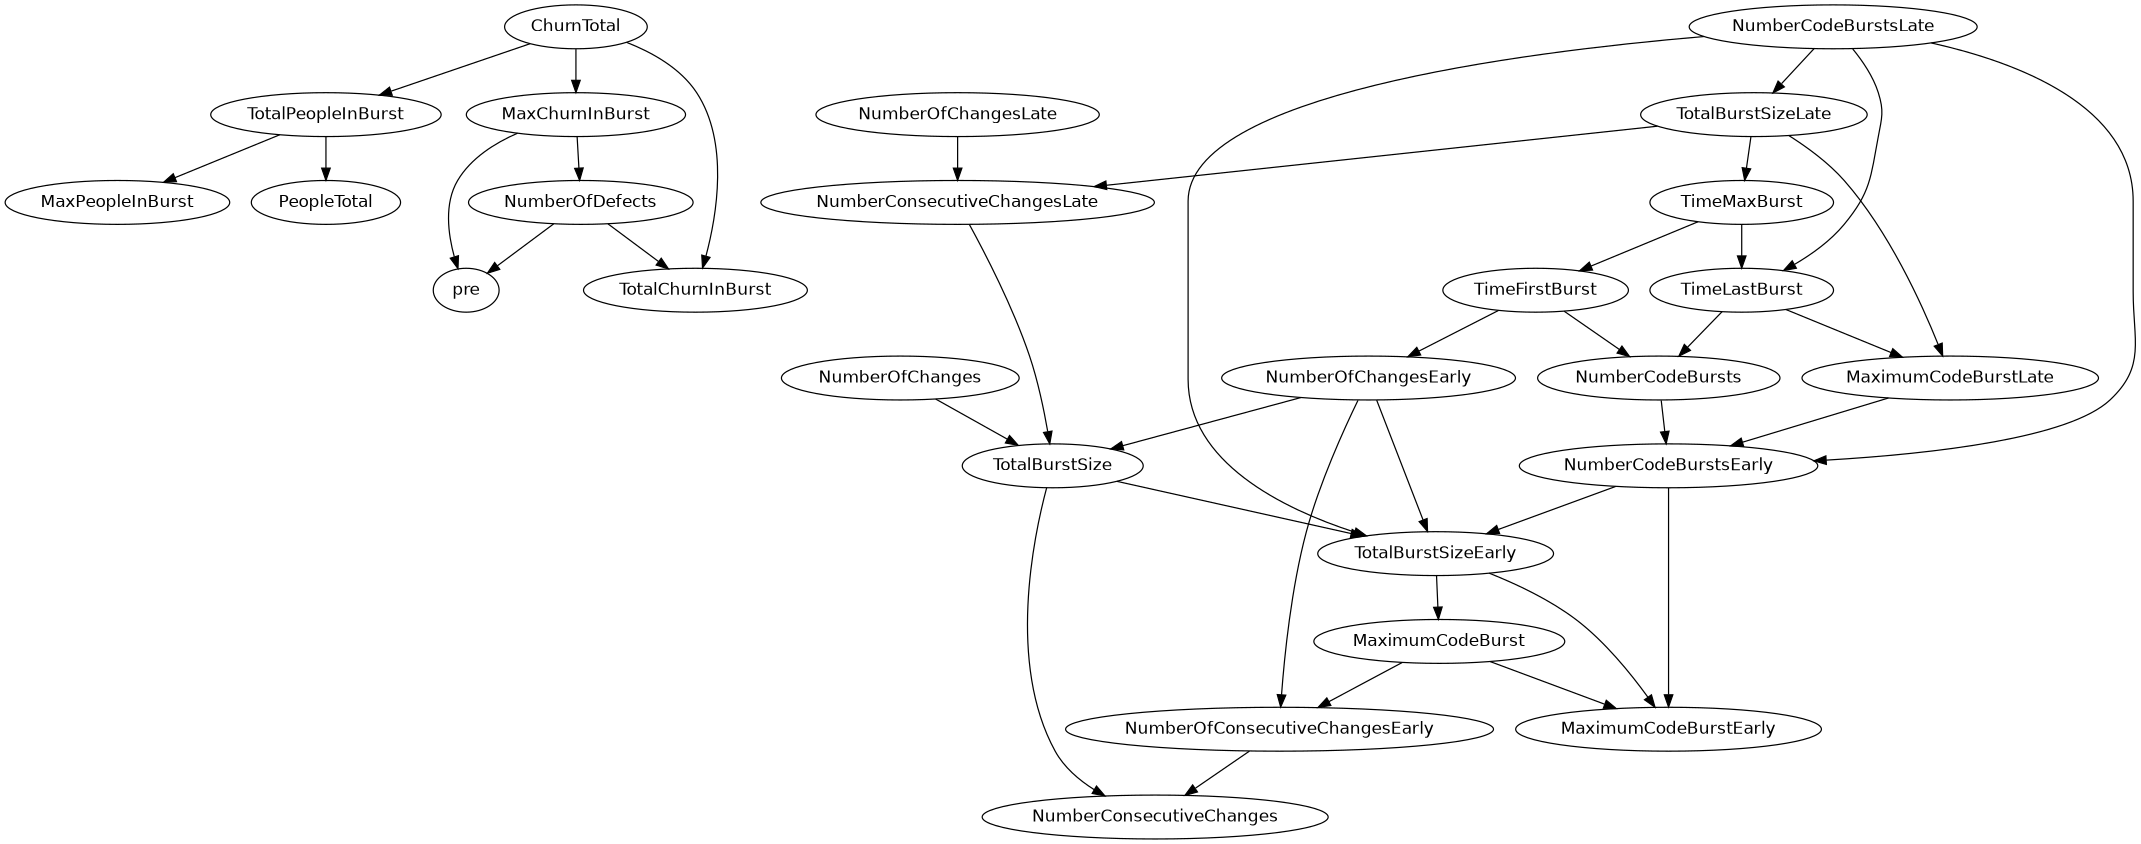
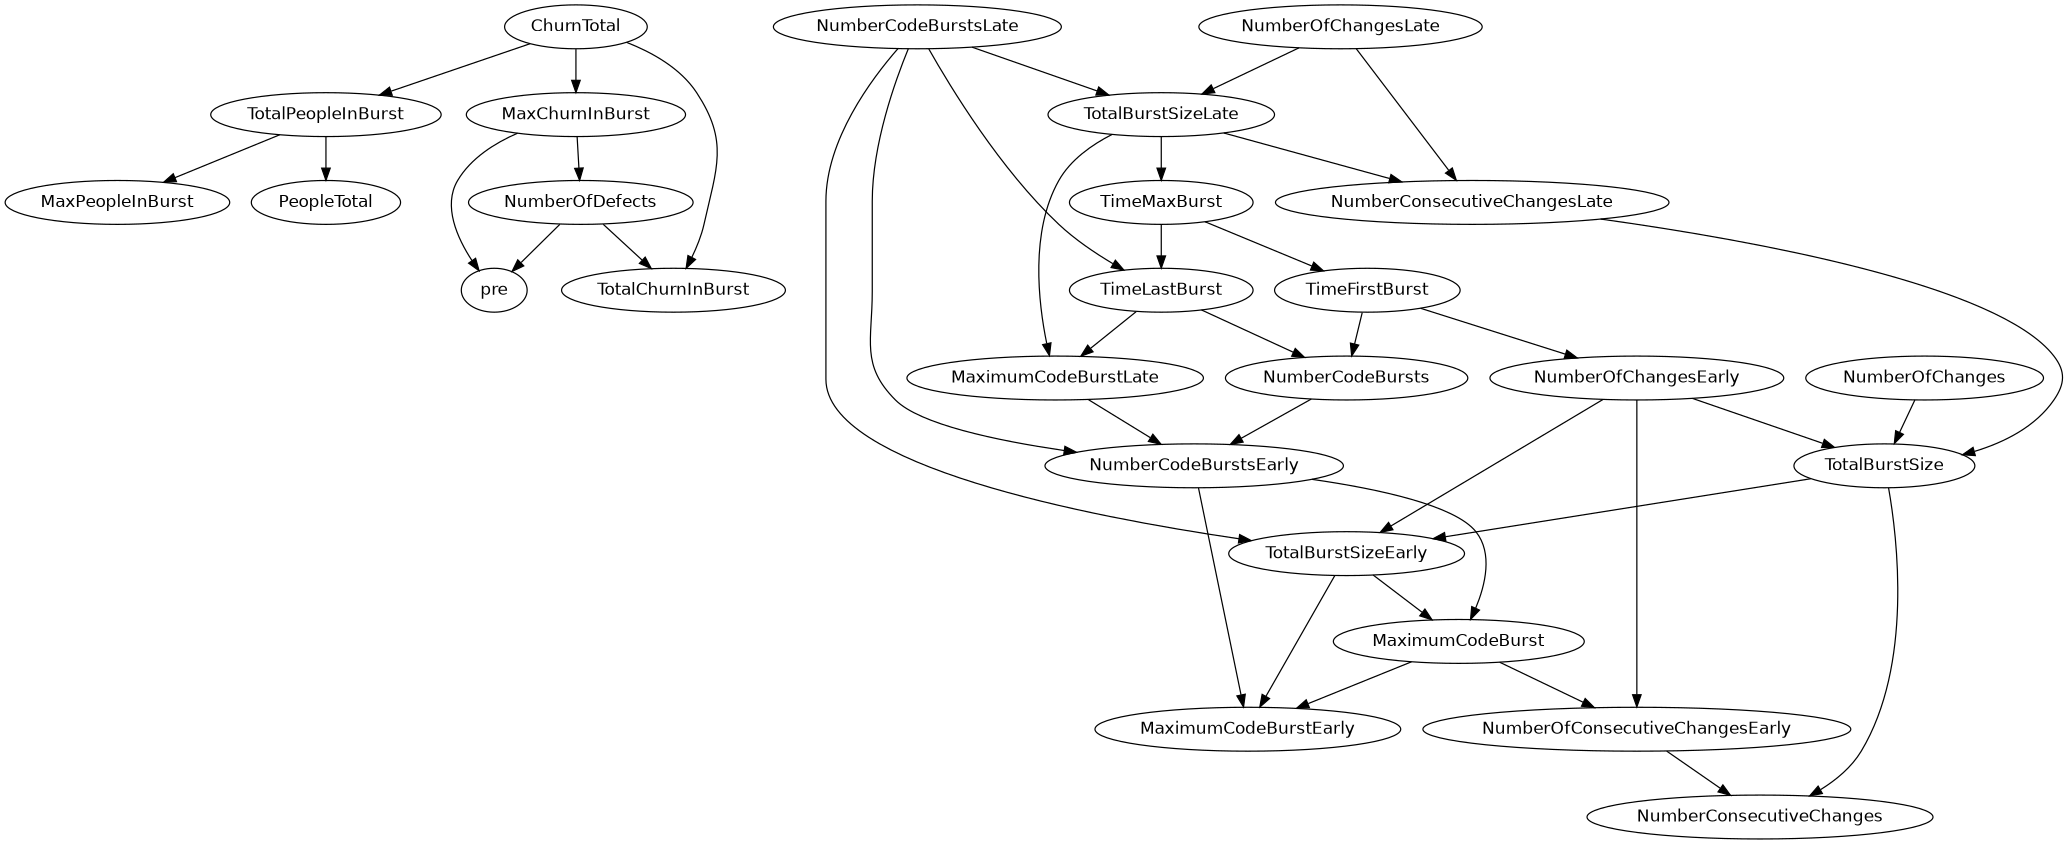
edge "NumberOfChangesLate" -> "TotalBurstSizeLate": added
edge "NumberCodeBurstsEarly" -> "TotalBurstSizeEarly": now "NumberCodeBurstsEarly" -> "MaximumCodeBurst"
